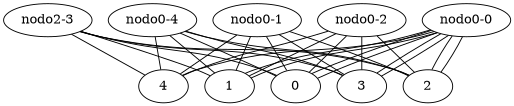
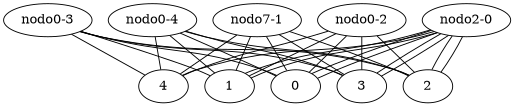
node "nodo2-3": label "nodo2-3" -> "nodo0-3"
node "nodo0-1": label "nodo0-1" -> "nodo7-1"
node "nodo0-0": label "nodo0-0" -> "nodo2-0"
